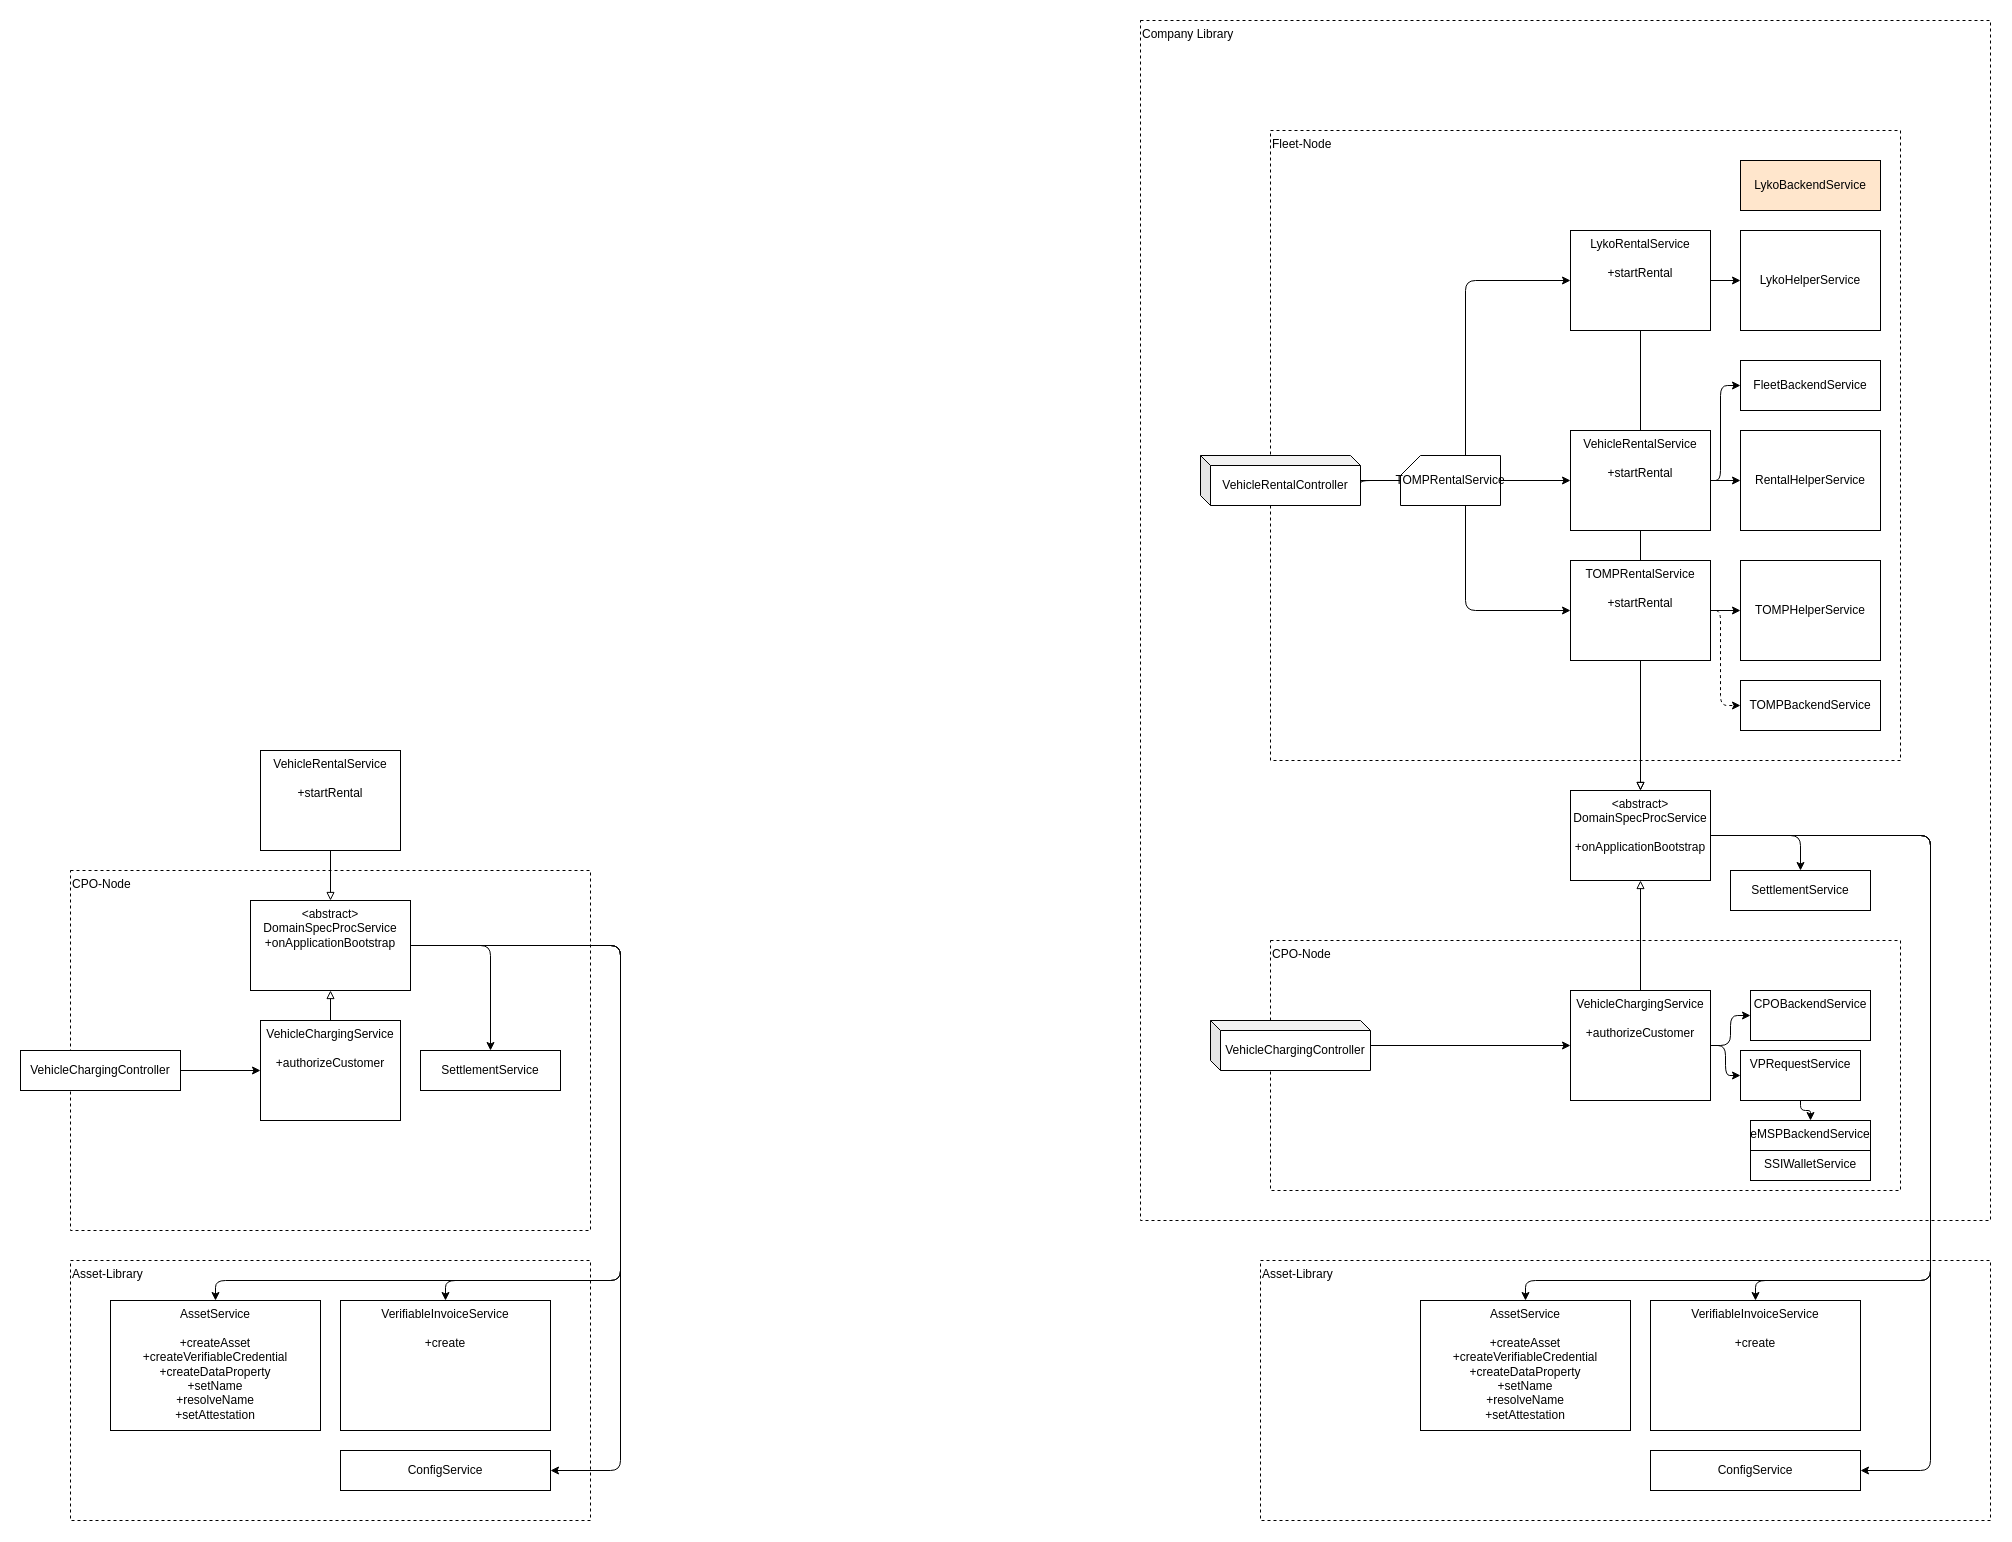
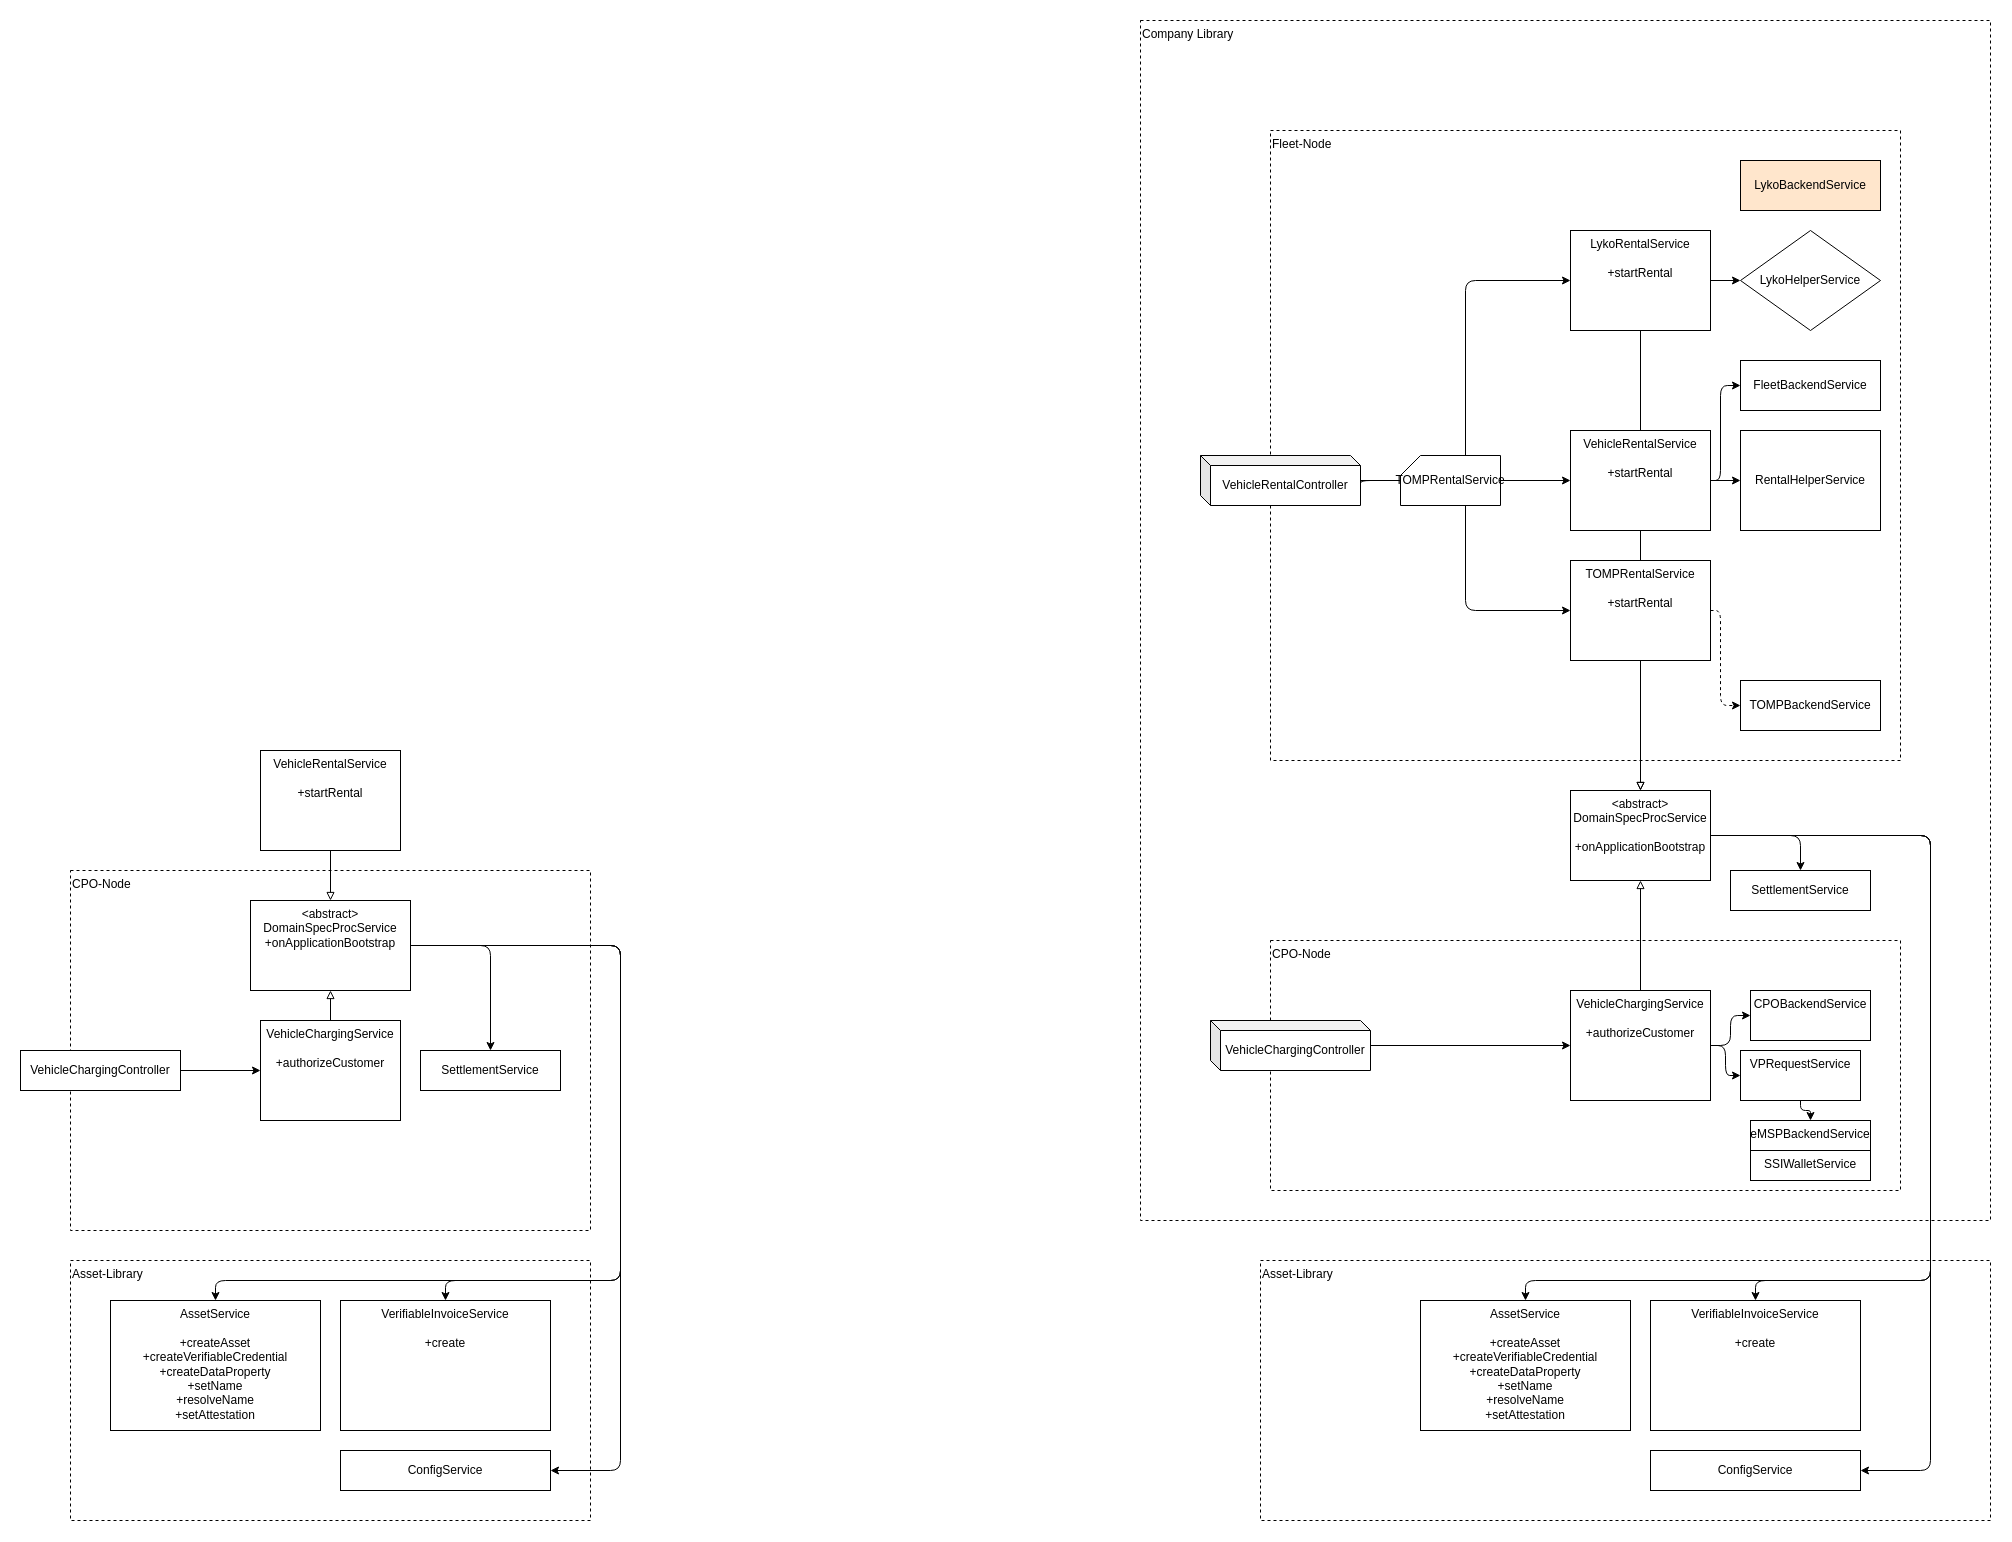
node "LykoHelperService": shape rectangle -> diamond
edge "TOMPRentalService +startRental" -> "TOMPHelperService": removed
node "TOMPHelperService": removed
